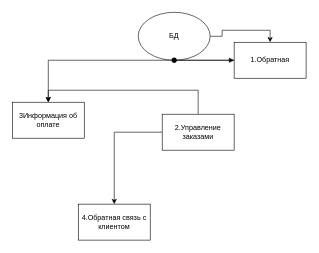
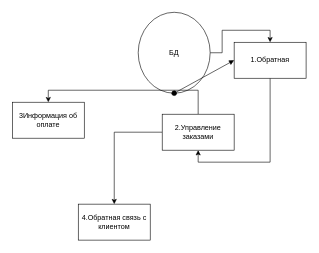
node "БД": size 72x48 -> 72x81
edge "1.Обратная" -> "3Информация об оплате": now "1.Обратная" -> "2.Управление заказами"
